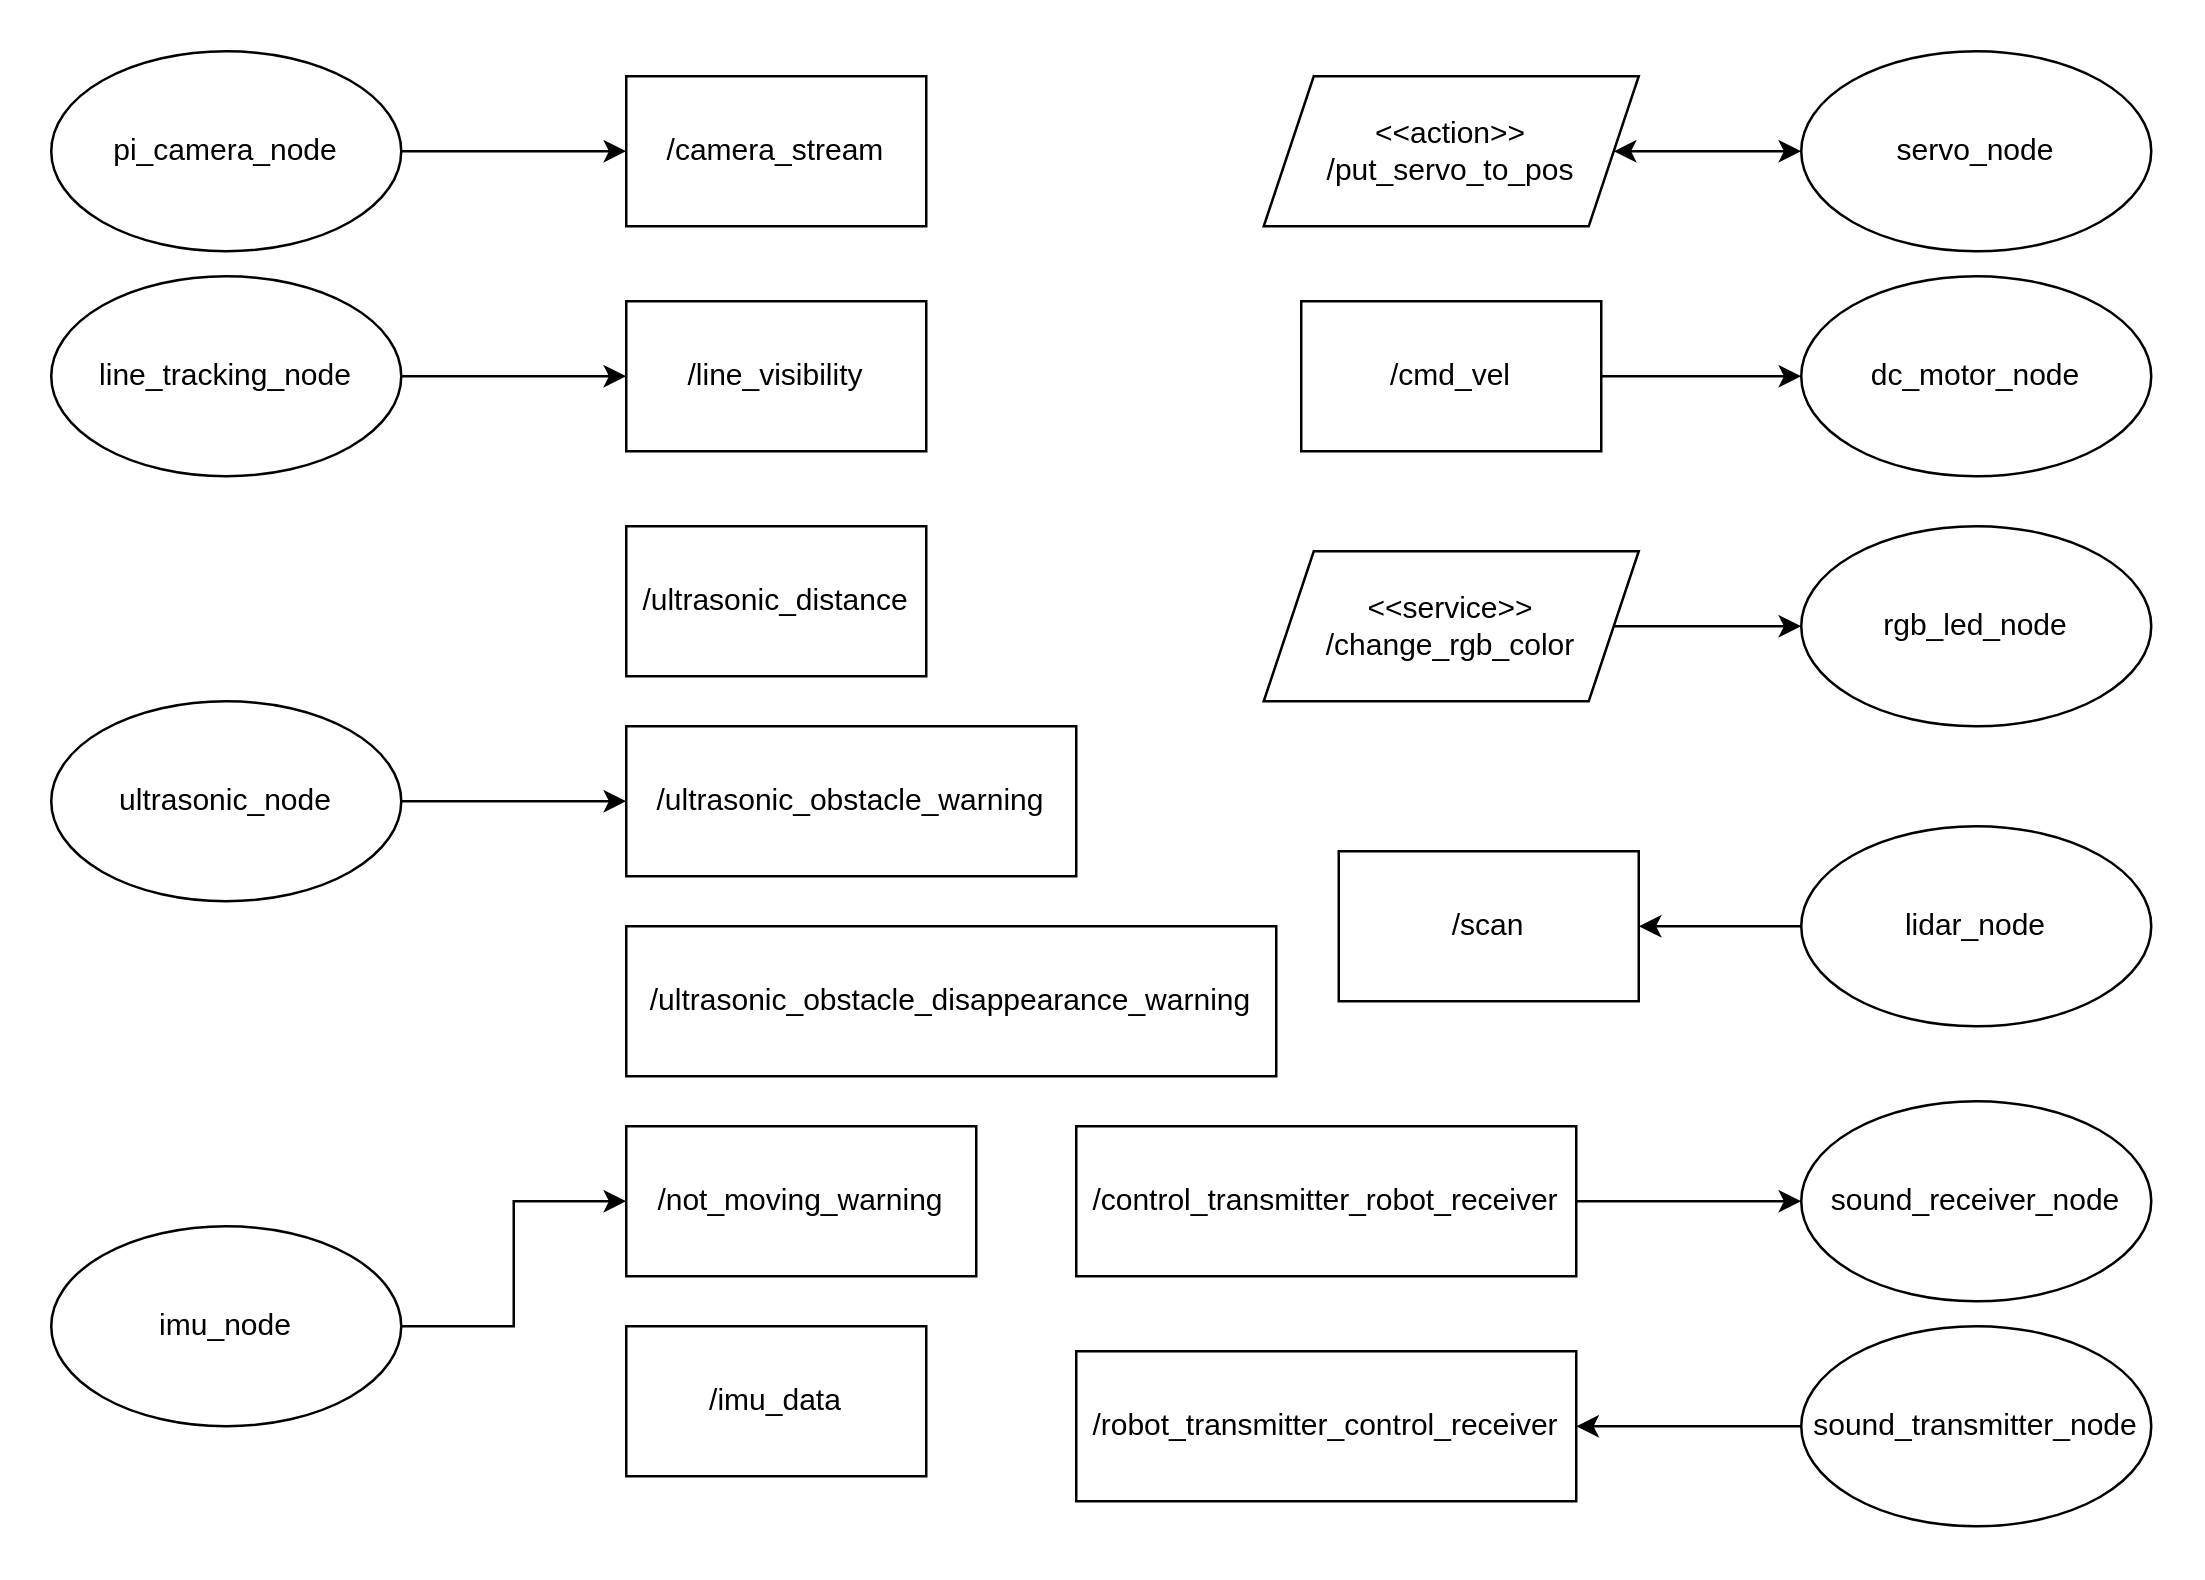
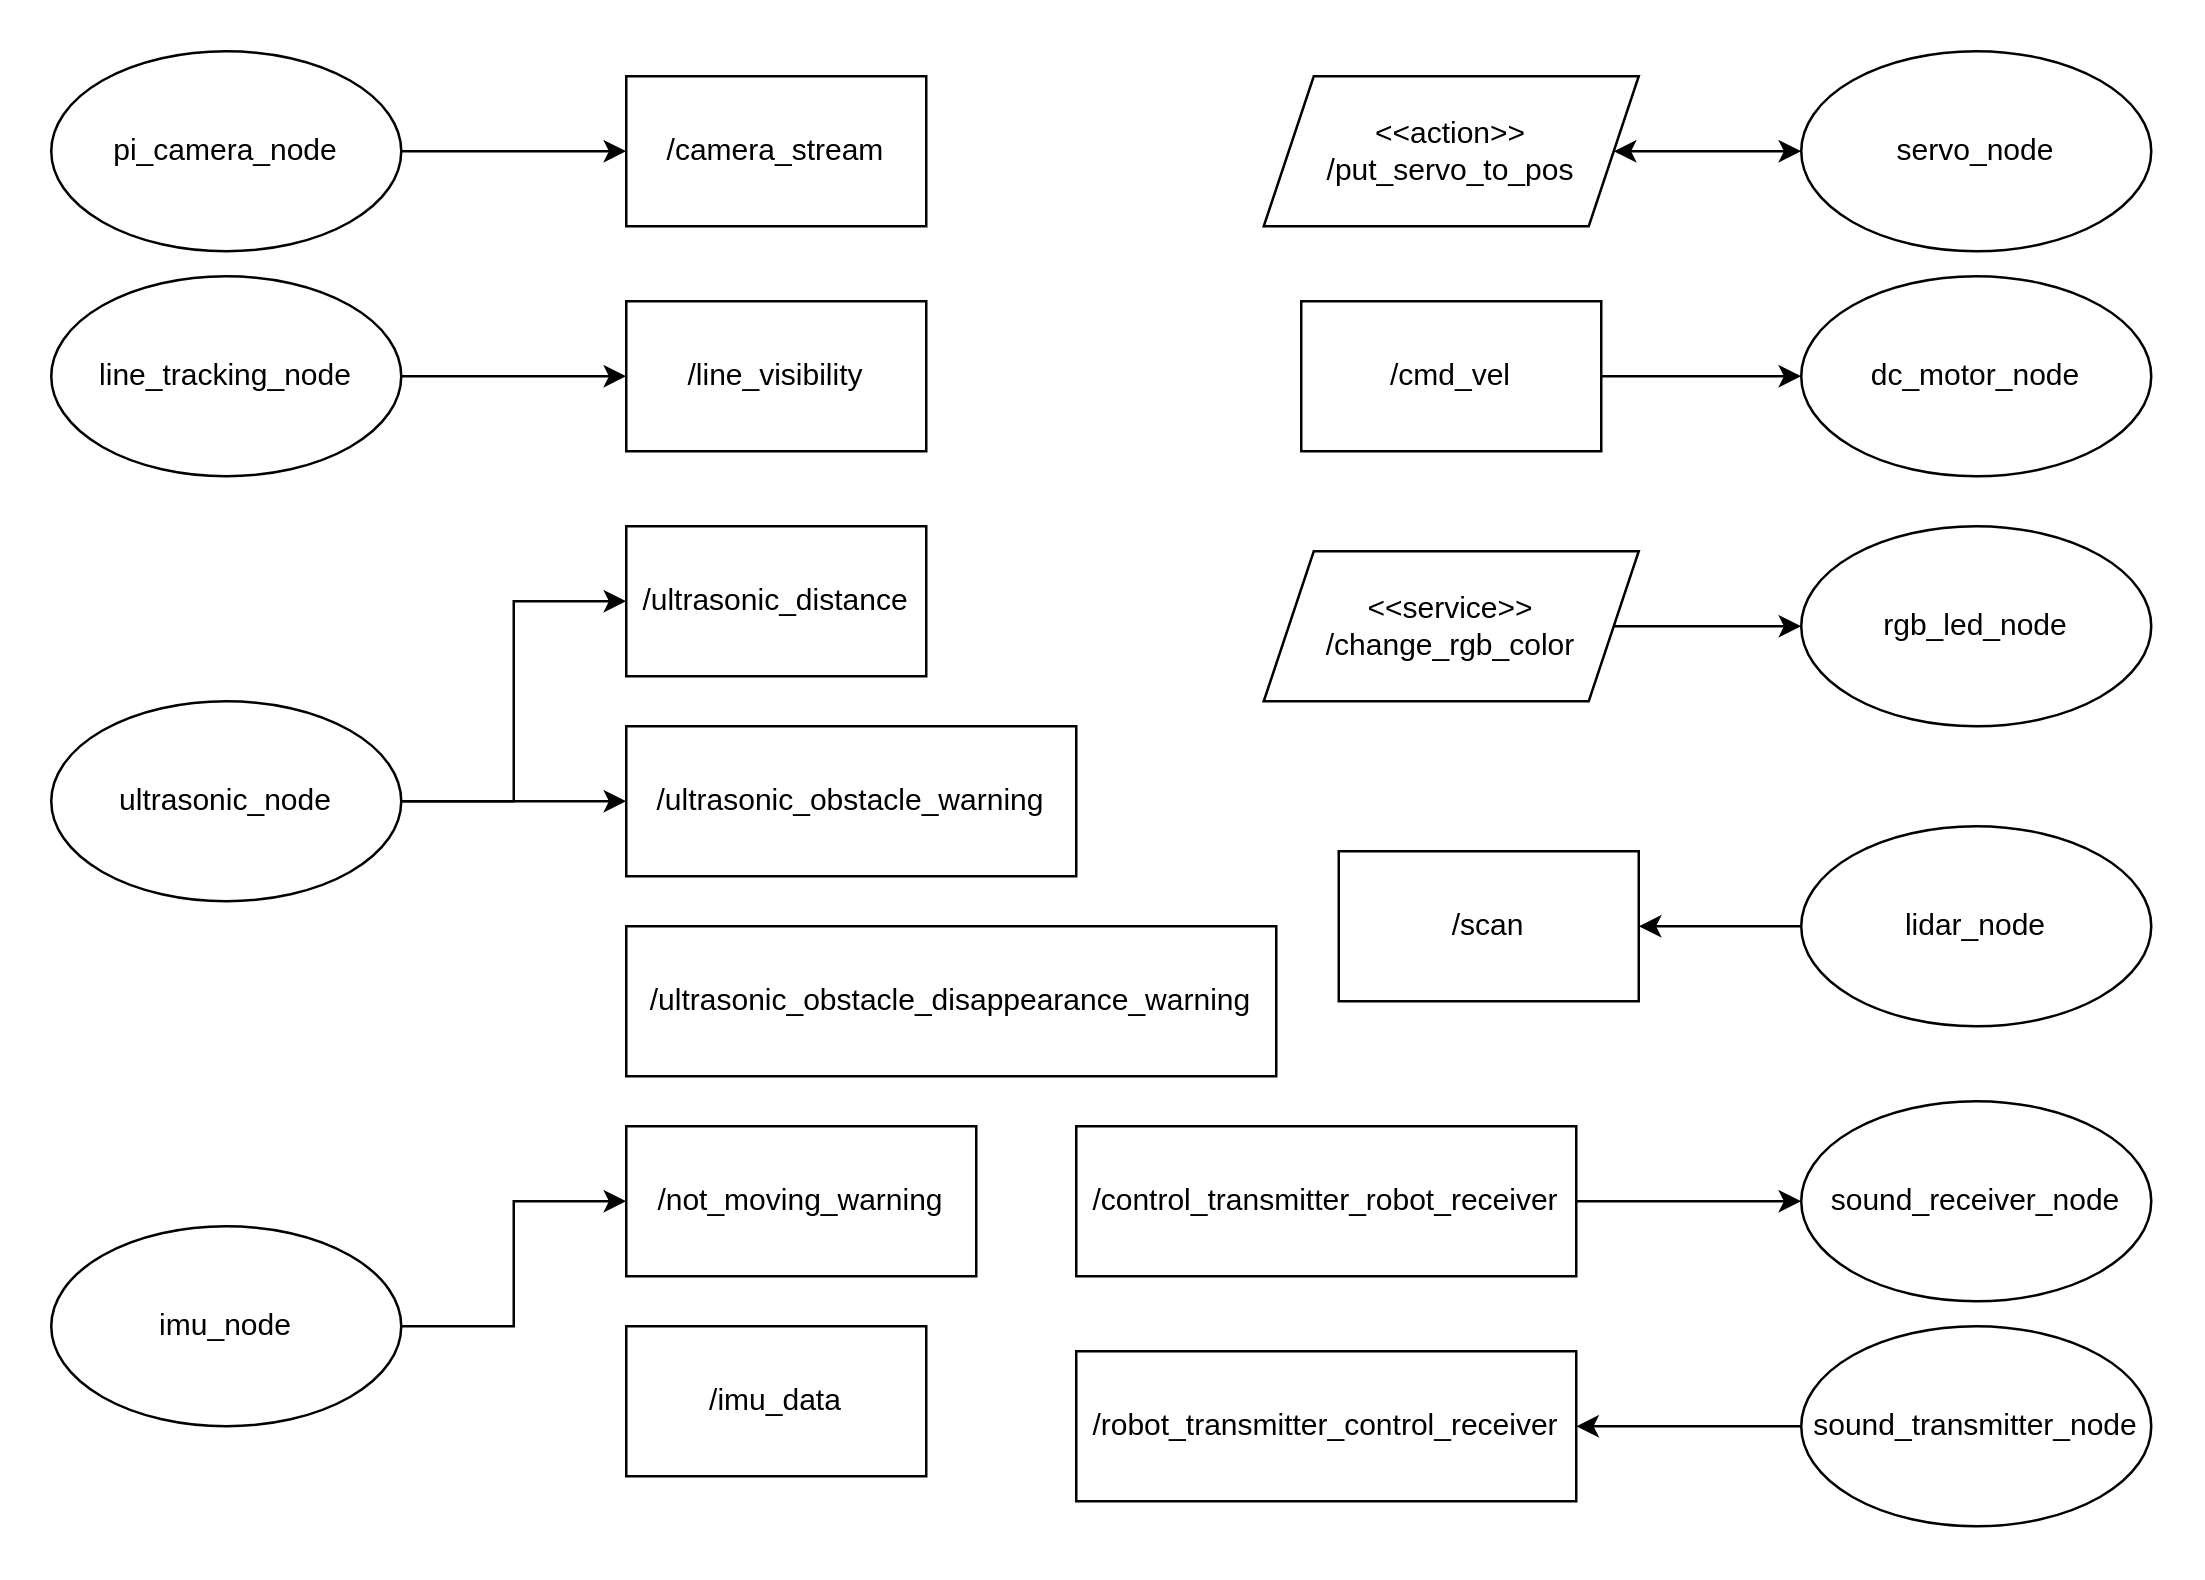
edge "ultrasonic_node" -> "/ultrasonic_distance": added
